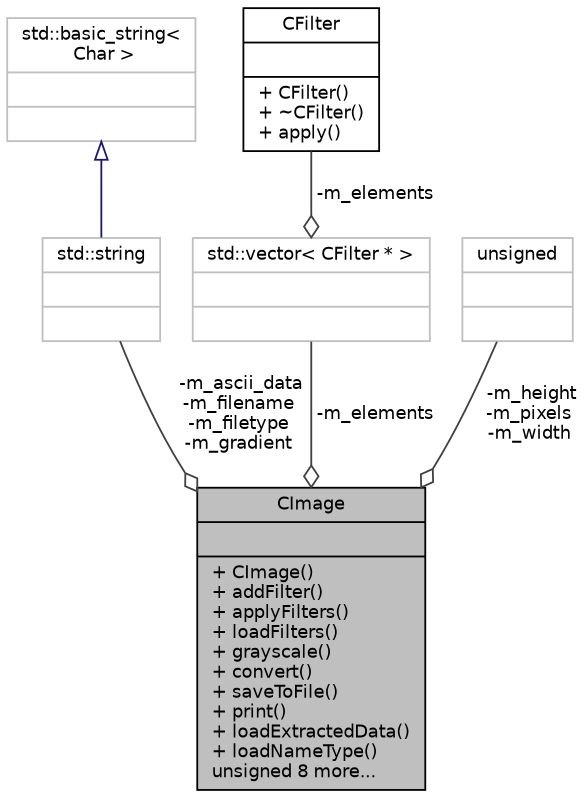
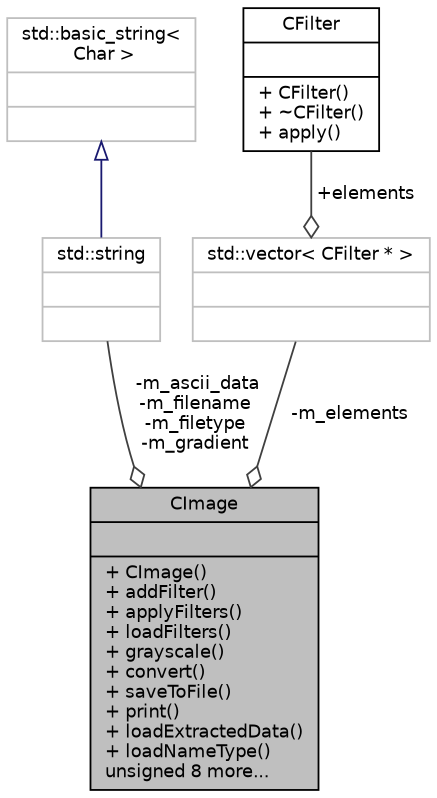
edge "CFilter" -> "std::vector< CFilter * >": label " -m_elements" -> " +elements"
node "unsigned": removed
